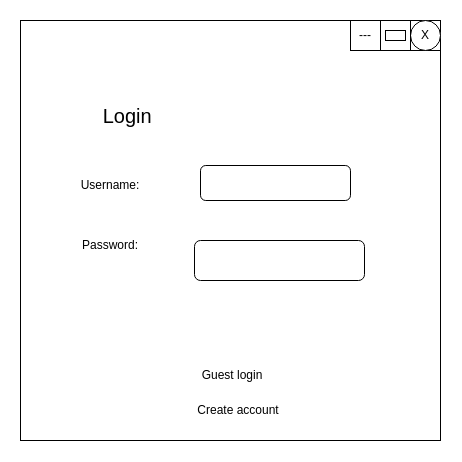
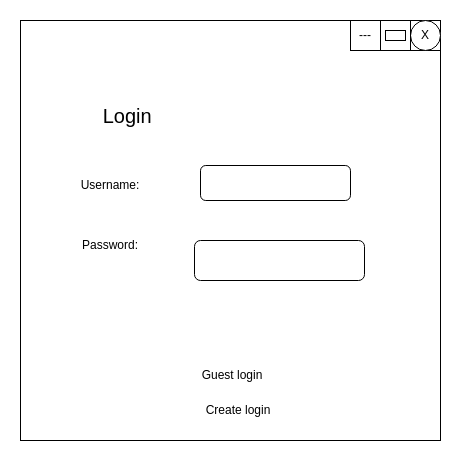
node "Create account": label "Create account" -> "Create login"
